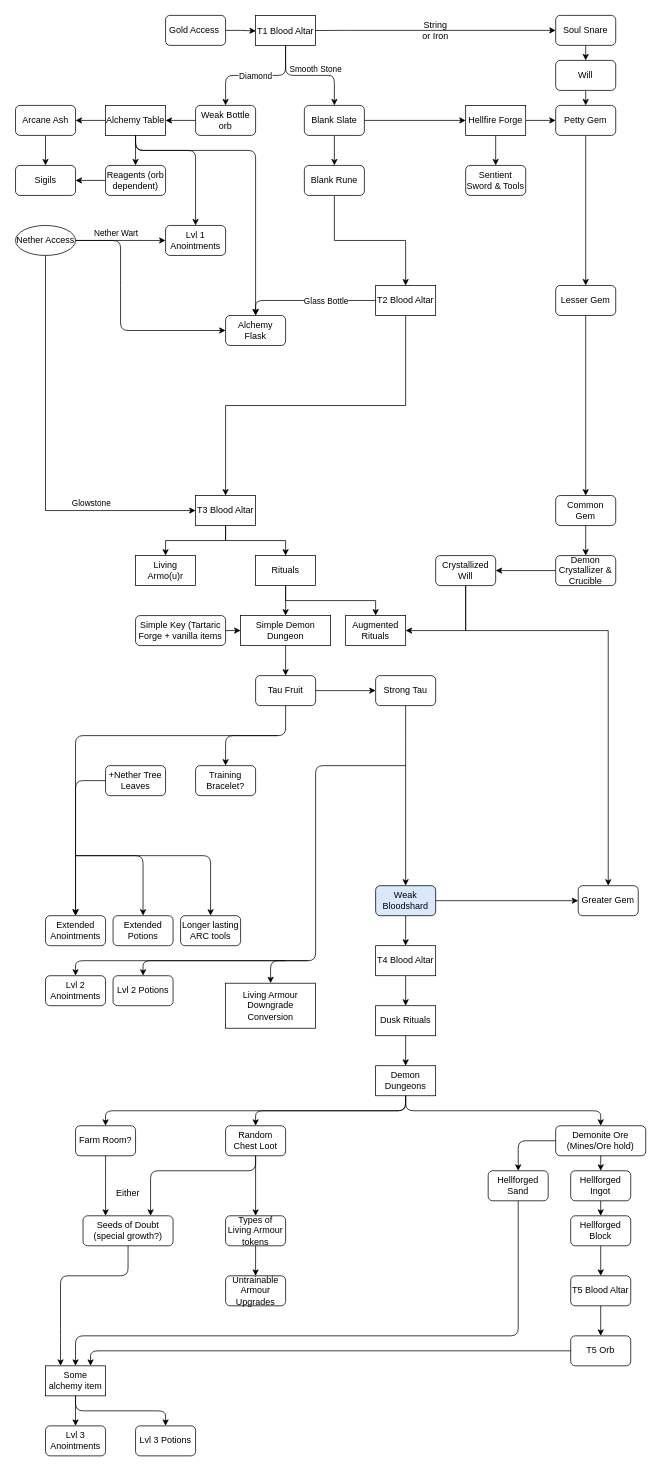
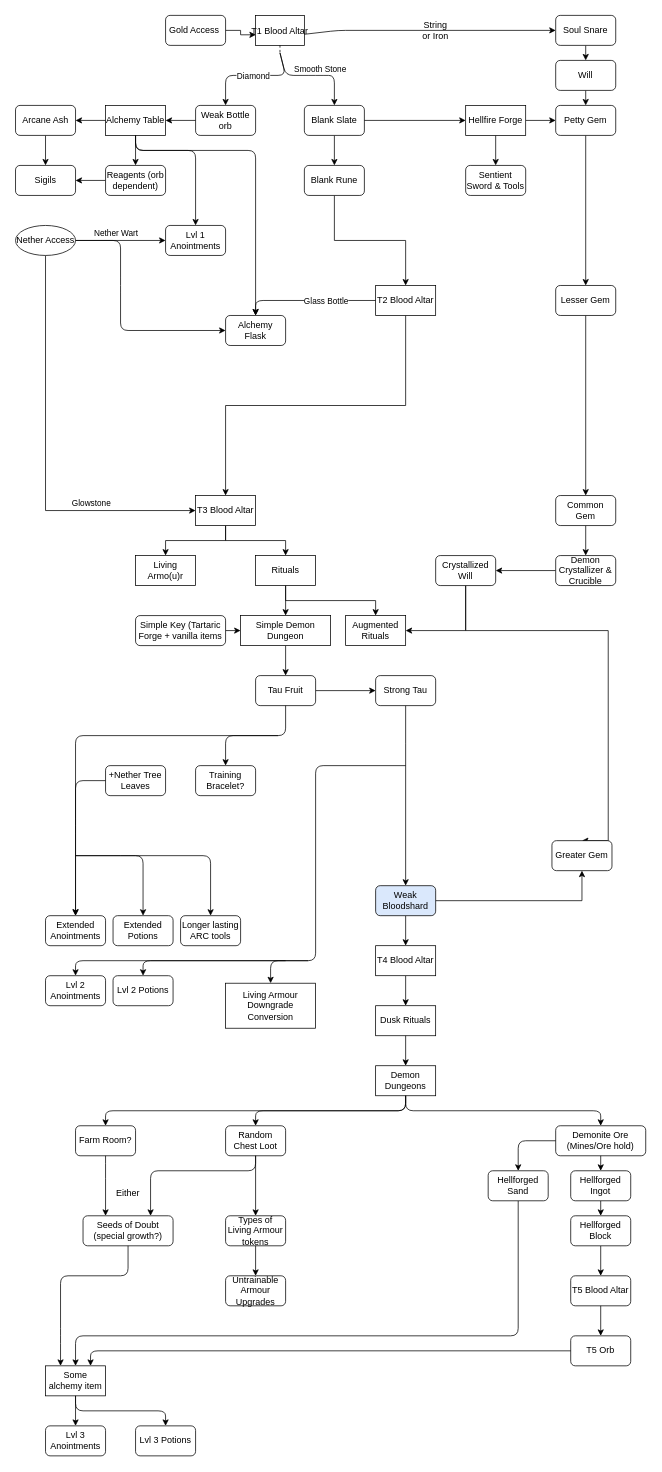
node "T1 Blood Altar": size 60x30 -> 49x38
node "Greater Gem": moved (608, 900) -> (582, 855)
